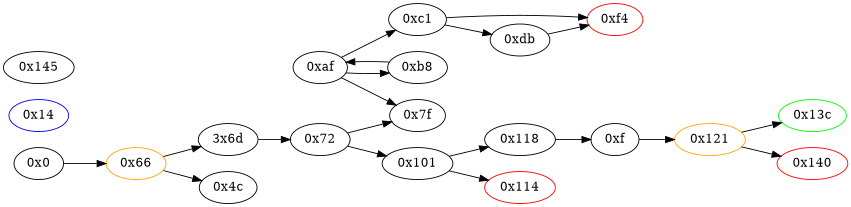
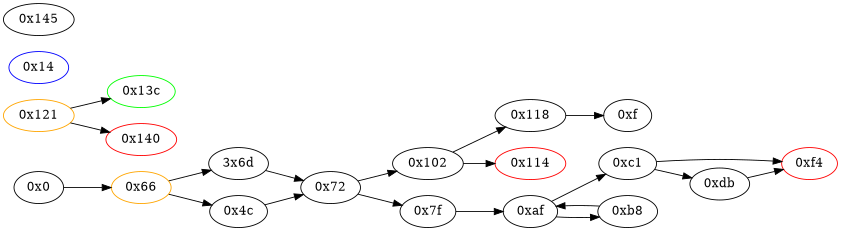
edge "0xaf" -> "0x7f": reversed
edge "0xf" -> "0x121": removed
node "0x101": label "0x101" -> "0x102"
edge "0x4c" -> "0x72": added
